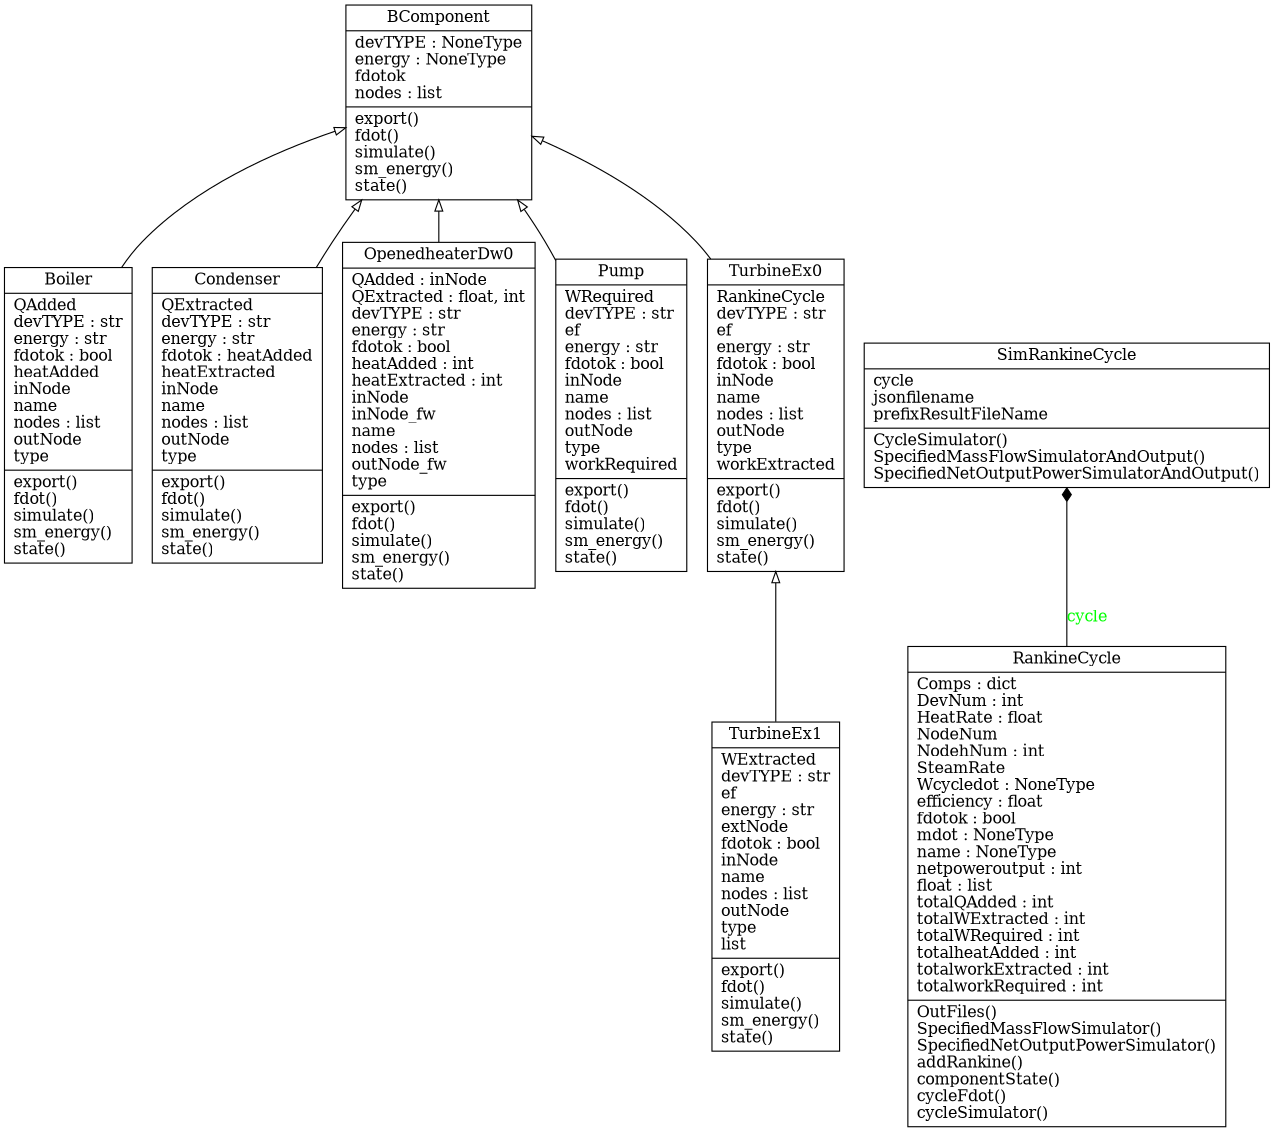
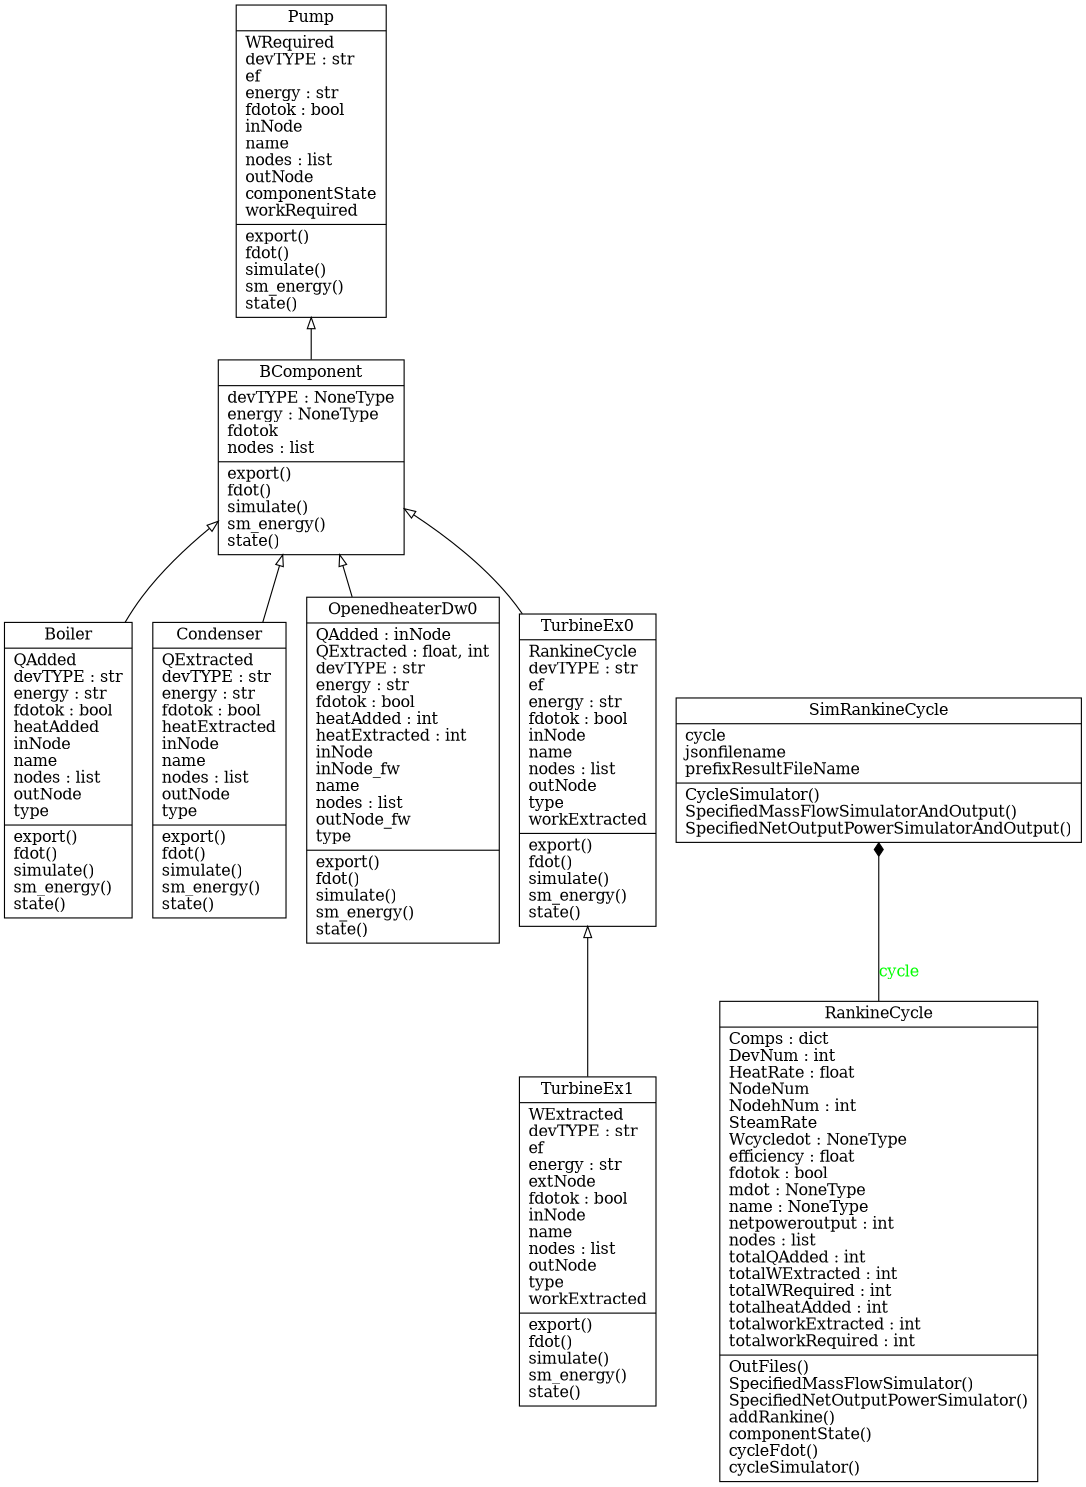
edge "Pump" -> "BComponent": reversed
node "Condenser": text "fdotok : heatAdded" -> "fdotok : bool"
node "Pump": text "type" -> "componentState"
node "RankineCycle": text "float : list" -> "nodes : list"
node "TurbineEx1": text "list" -> "workExtracted"
